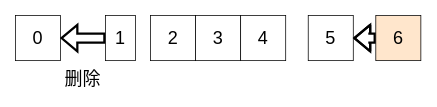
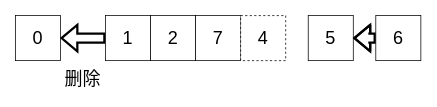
node "1": size 30x45 -> 45x45
node "3": label "3" -> "7"
node "4": style solid -> dashed
node "6": fillcolor #ffe6cc -> #ffffff
